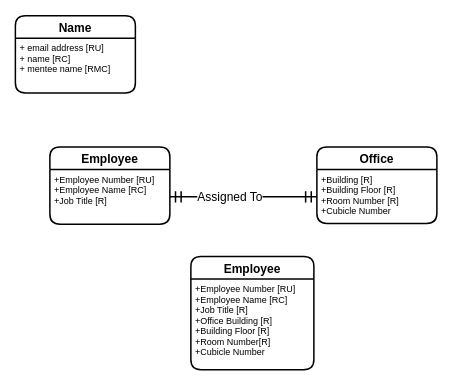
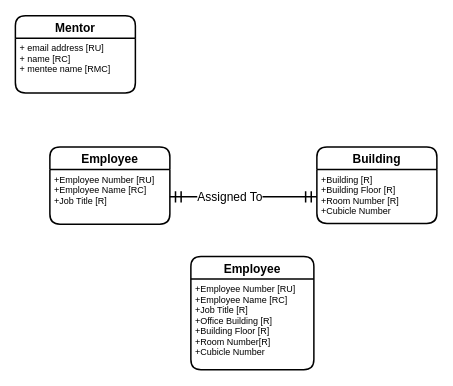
node "Name": label "Name" -> "Mentor"
node "Office": label "Office" -> "Building"
